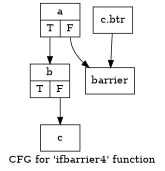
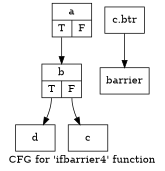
edge "a" -> "barrier": removed
node "d": added
